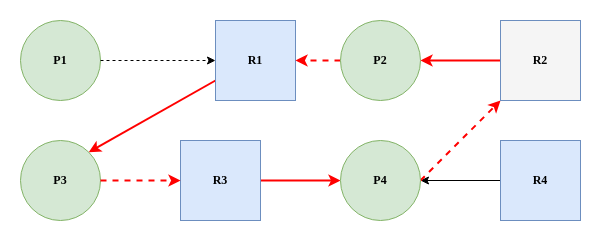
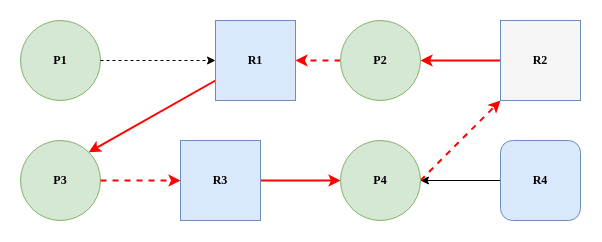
node "R4": shape rectangle -> rounded rectangle
